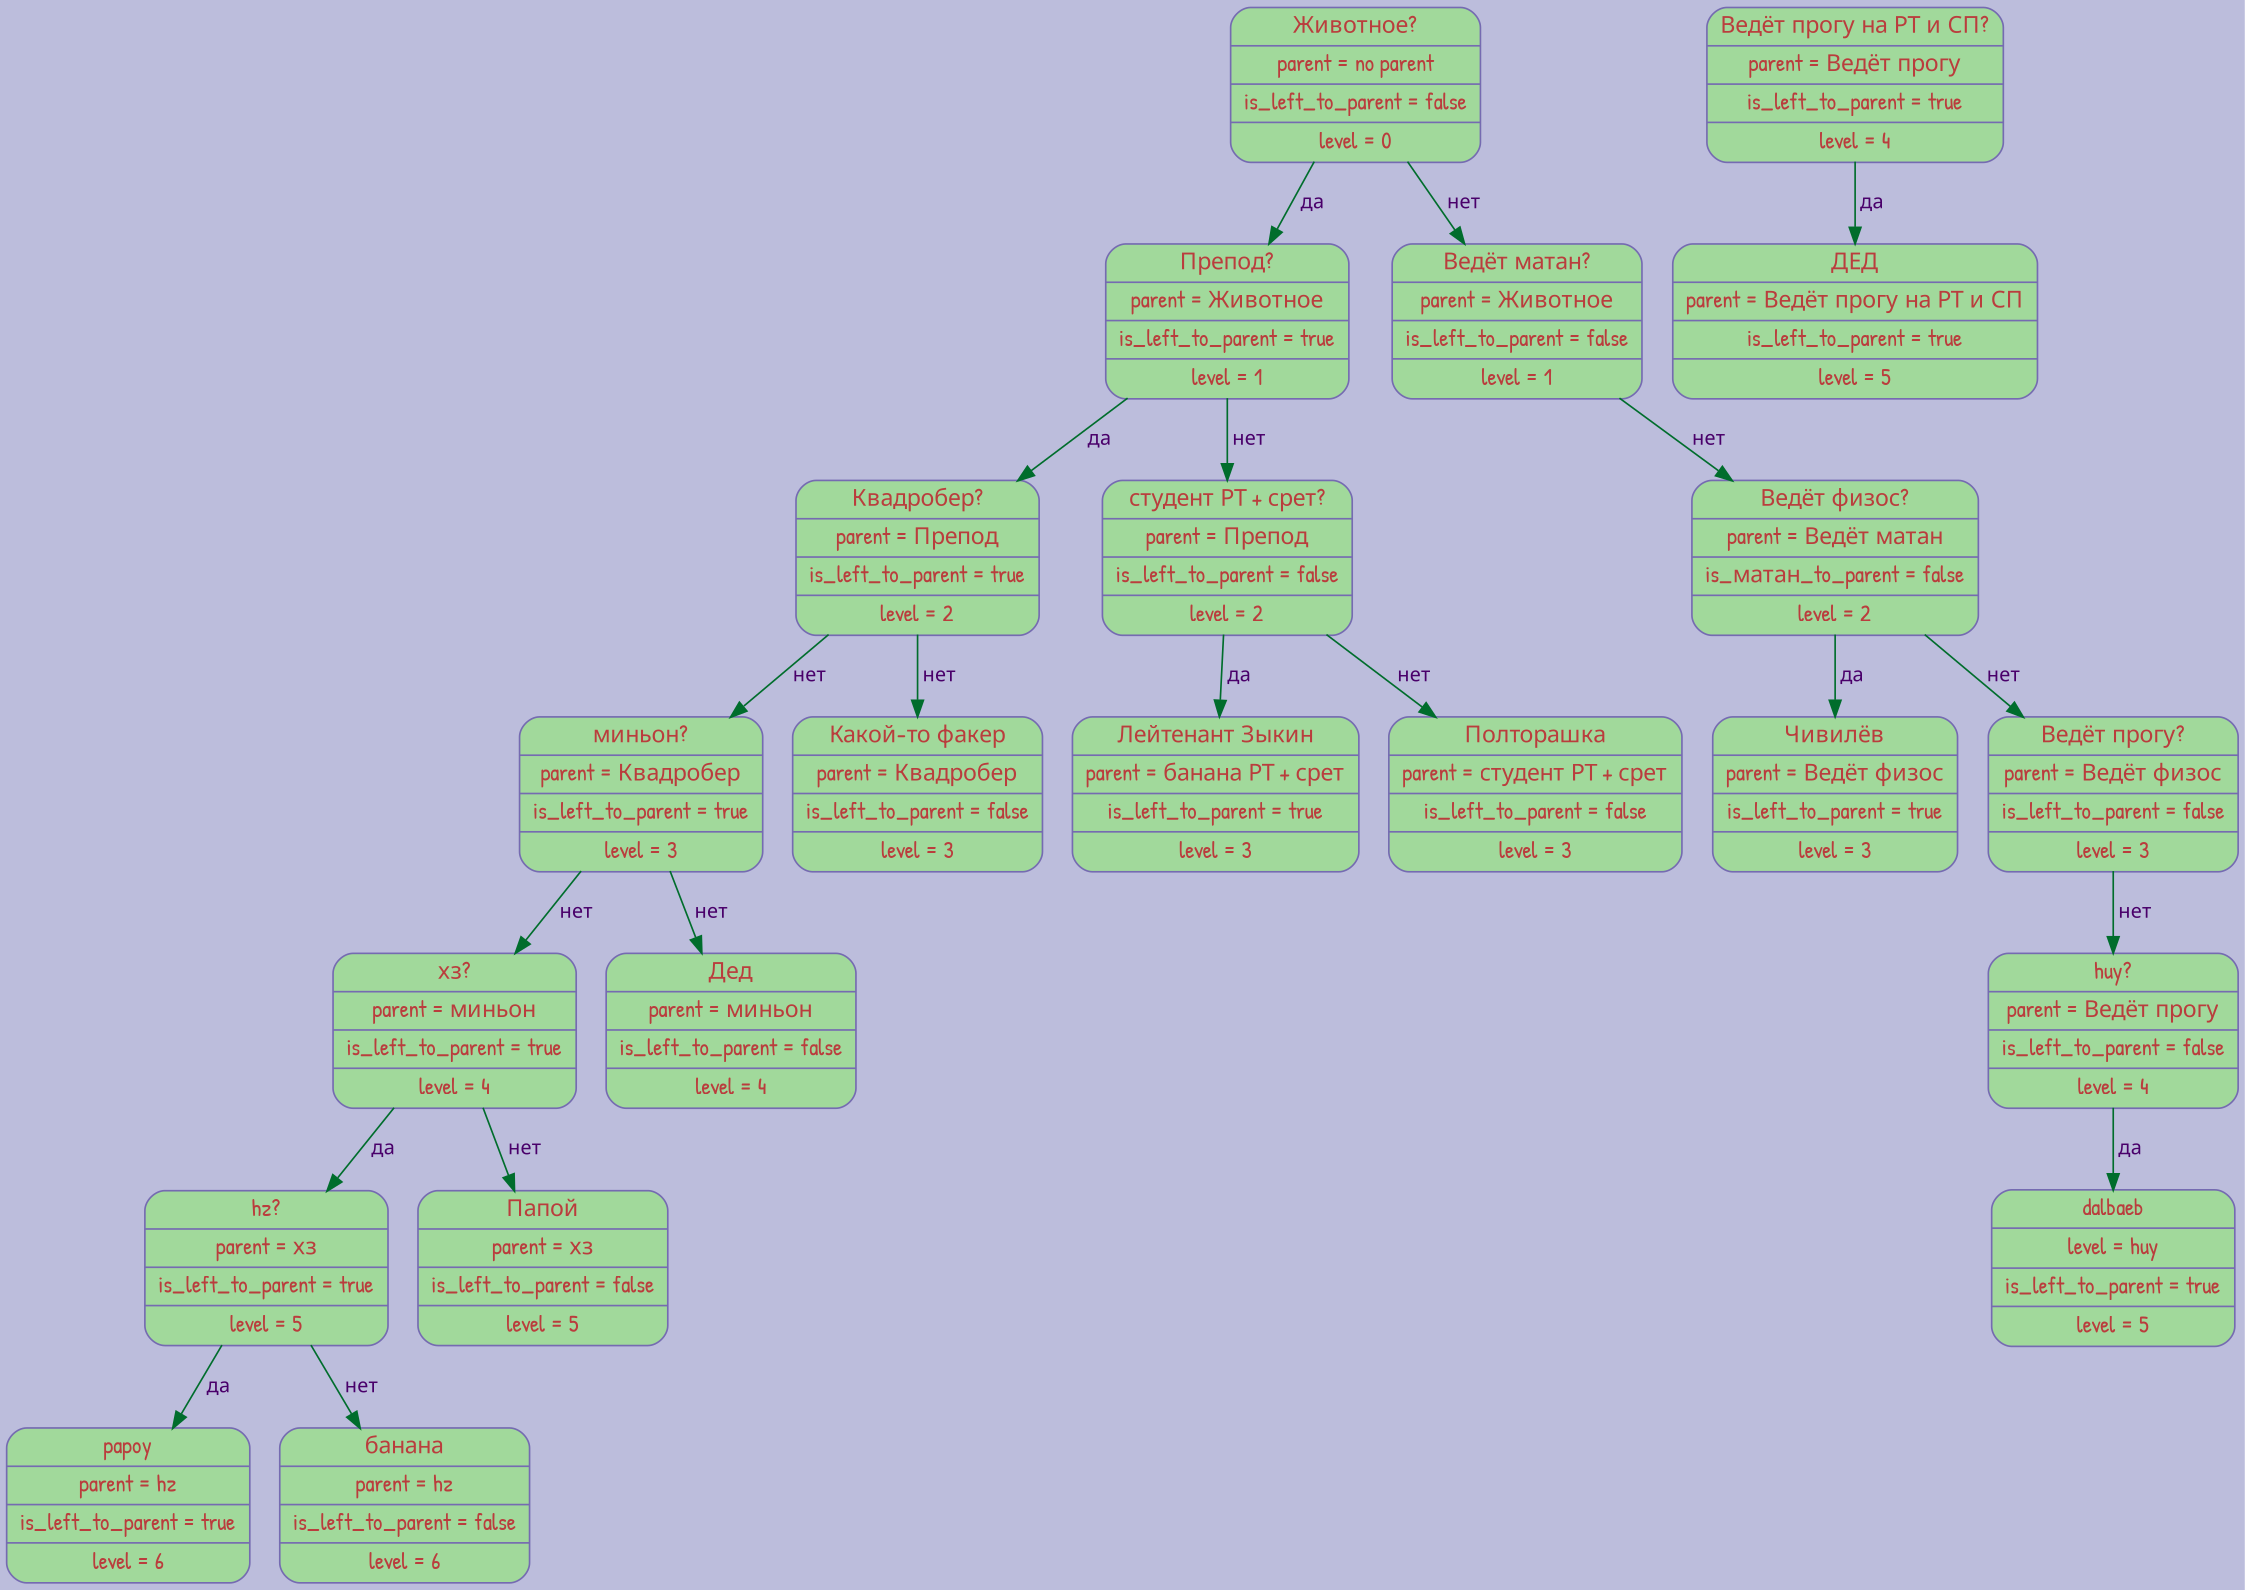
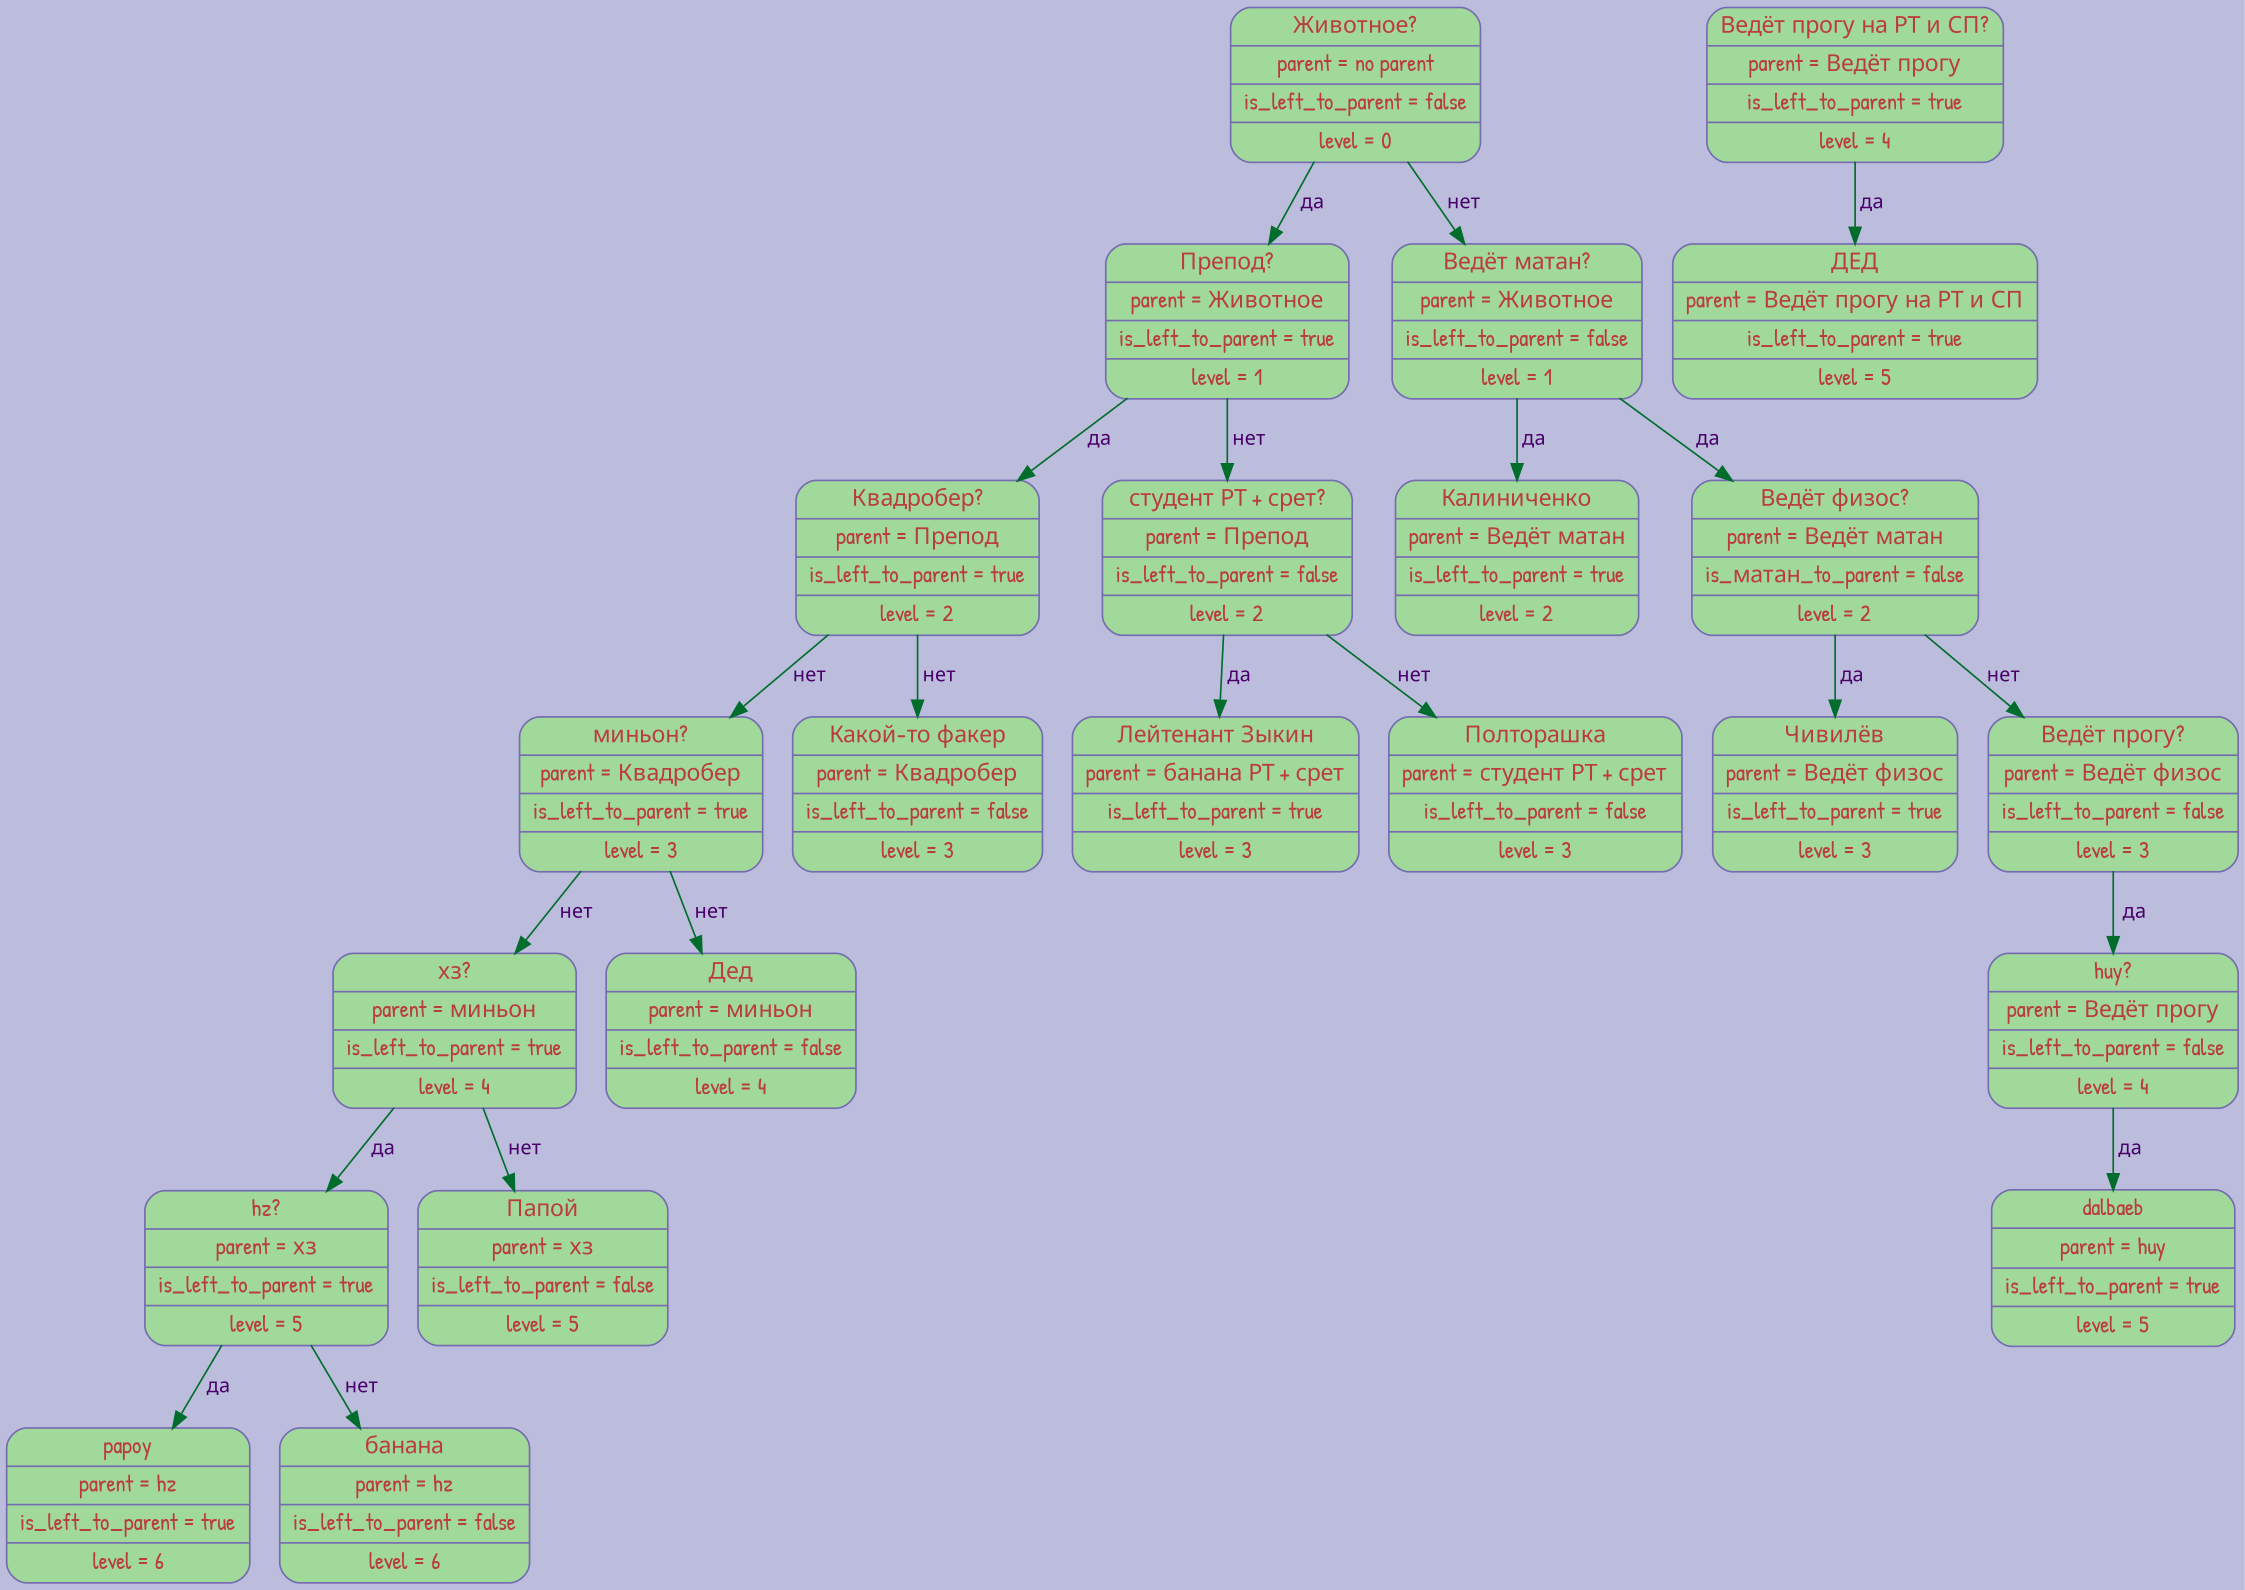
edge "Ведёт матан?" -> "Ведёт физос?": label " нет " -> " да "
node "Калиниченко": added
edge "Ведёт прогу?" -> "huy?": label " нет " -> " да "
node "dalbaeb": text "level = huy" -> "parent = huy"
